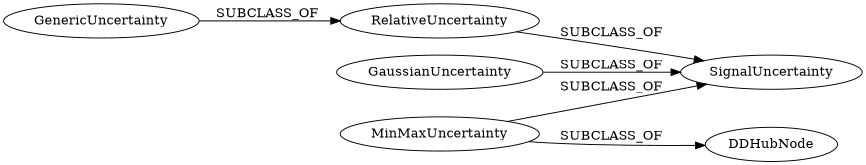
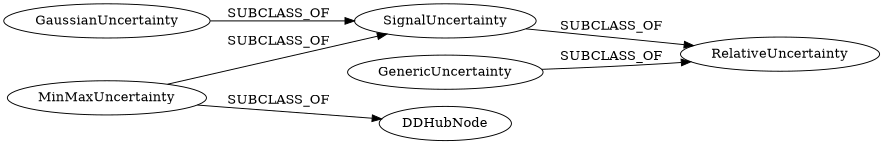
edge "RelativeUncertainty" -> "SignalUncertainty": reversed
